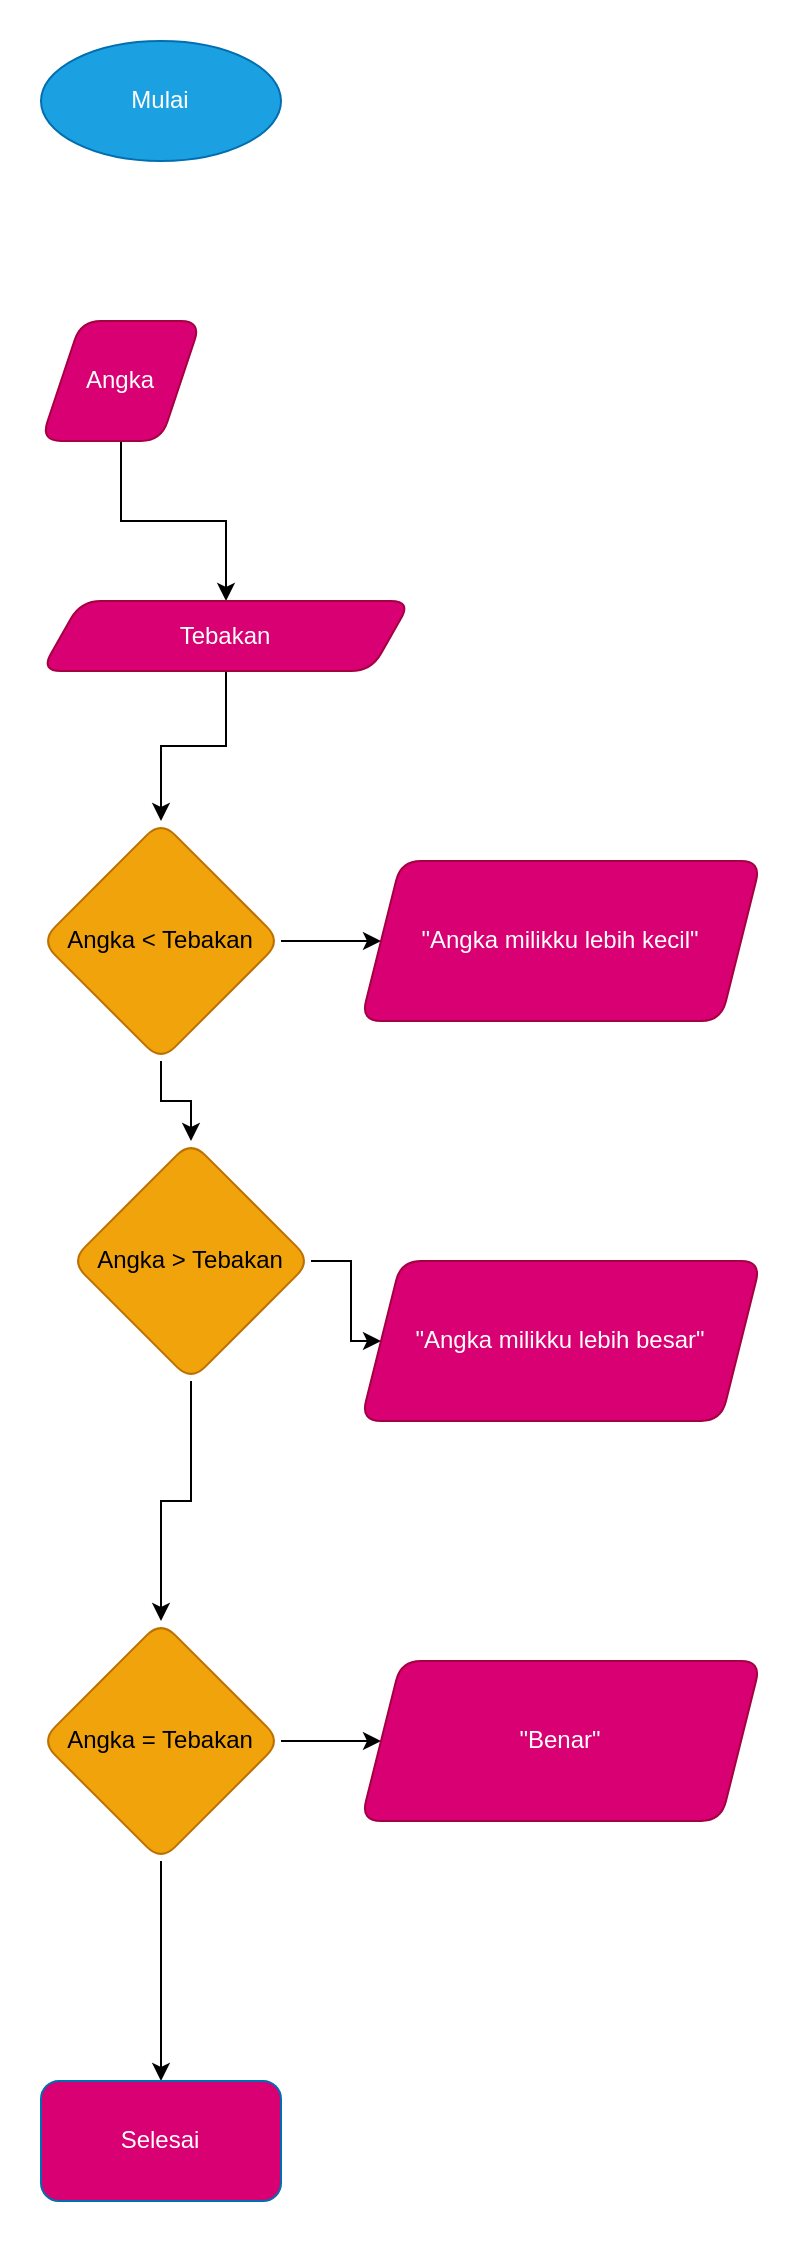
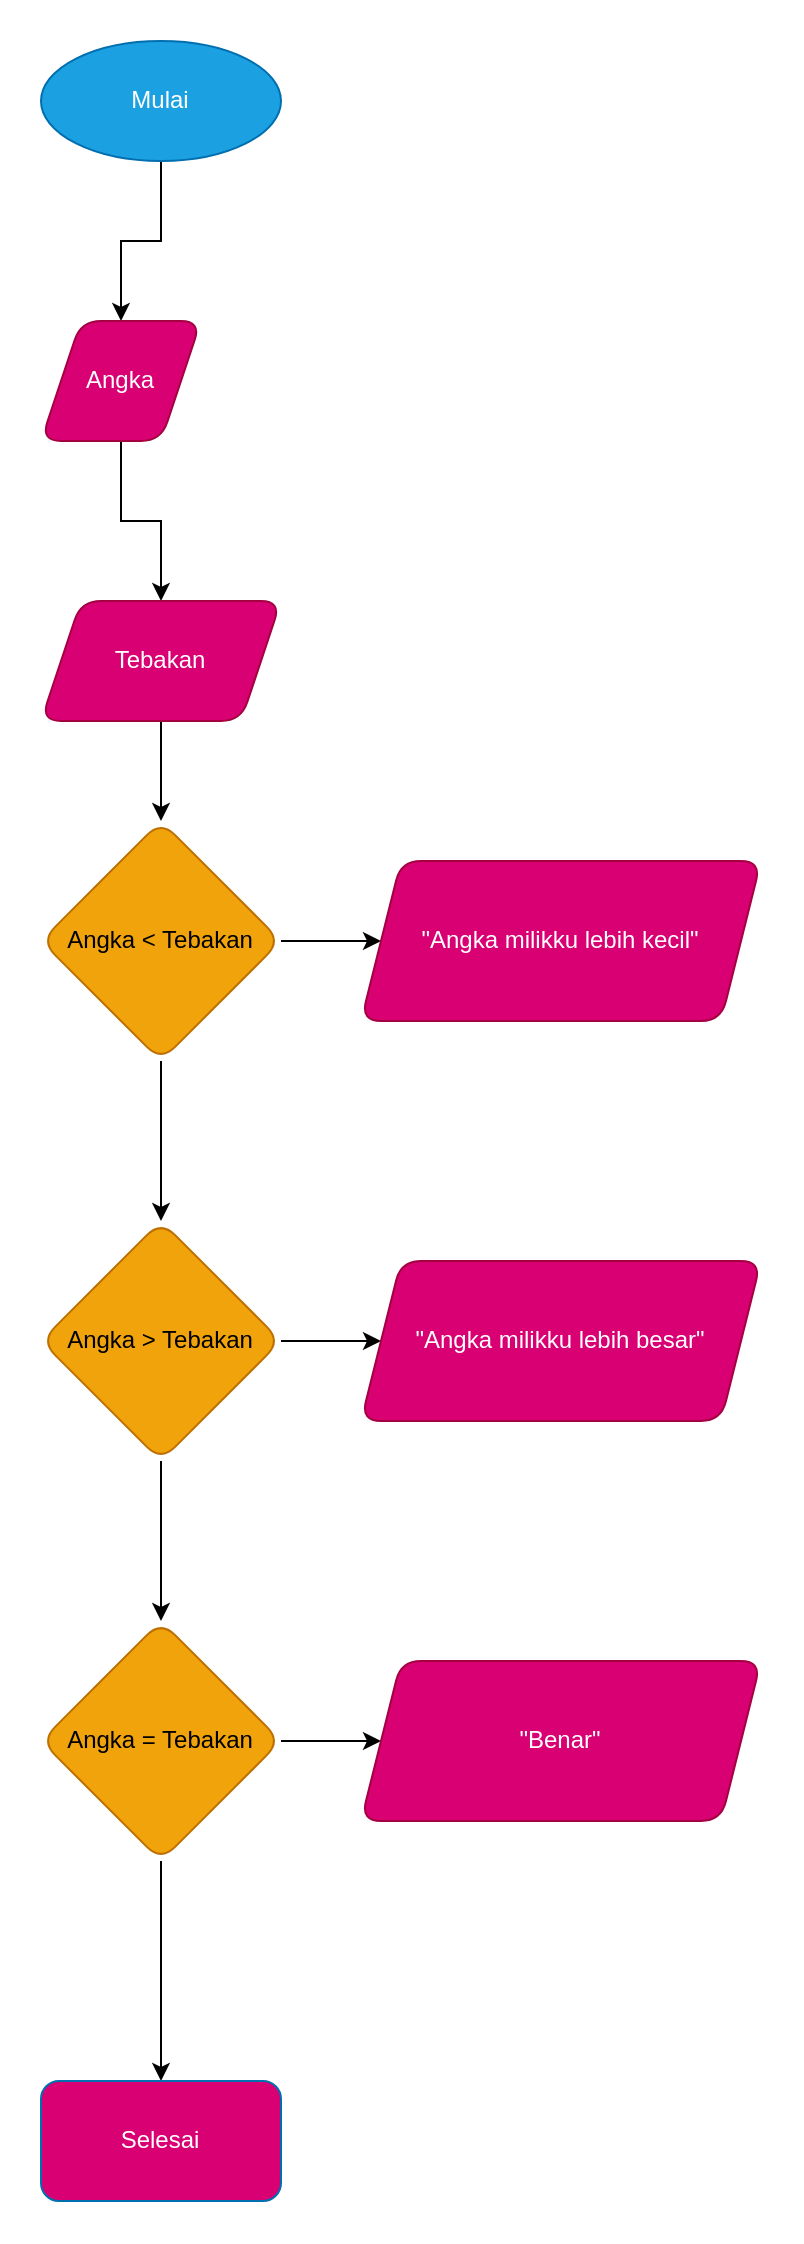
edge "Mulai" -> "Angka": added
node "Tebakan": size 370x70 -> 240x120
node "Angka > Tebakan": moved (191, 1261) -> (161, 1341)
